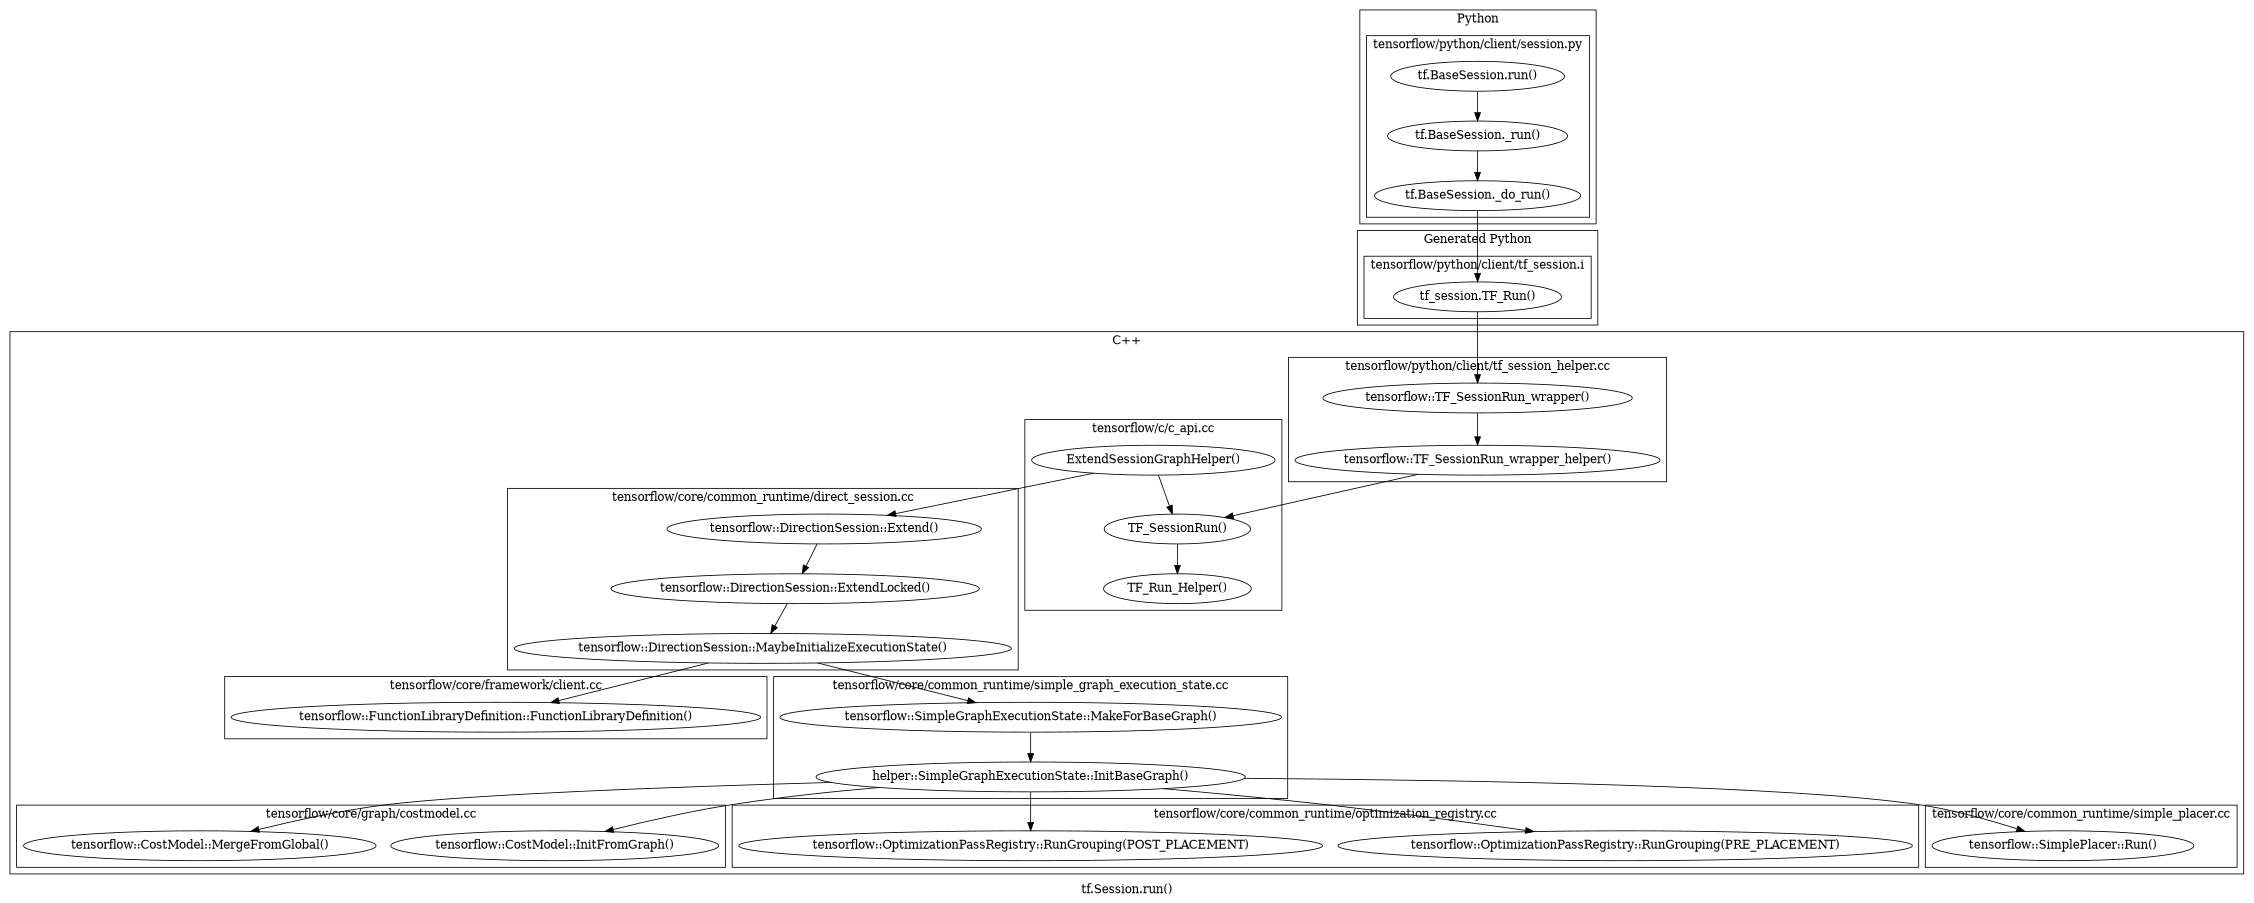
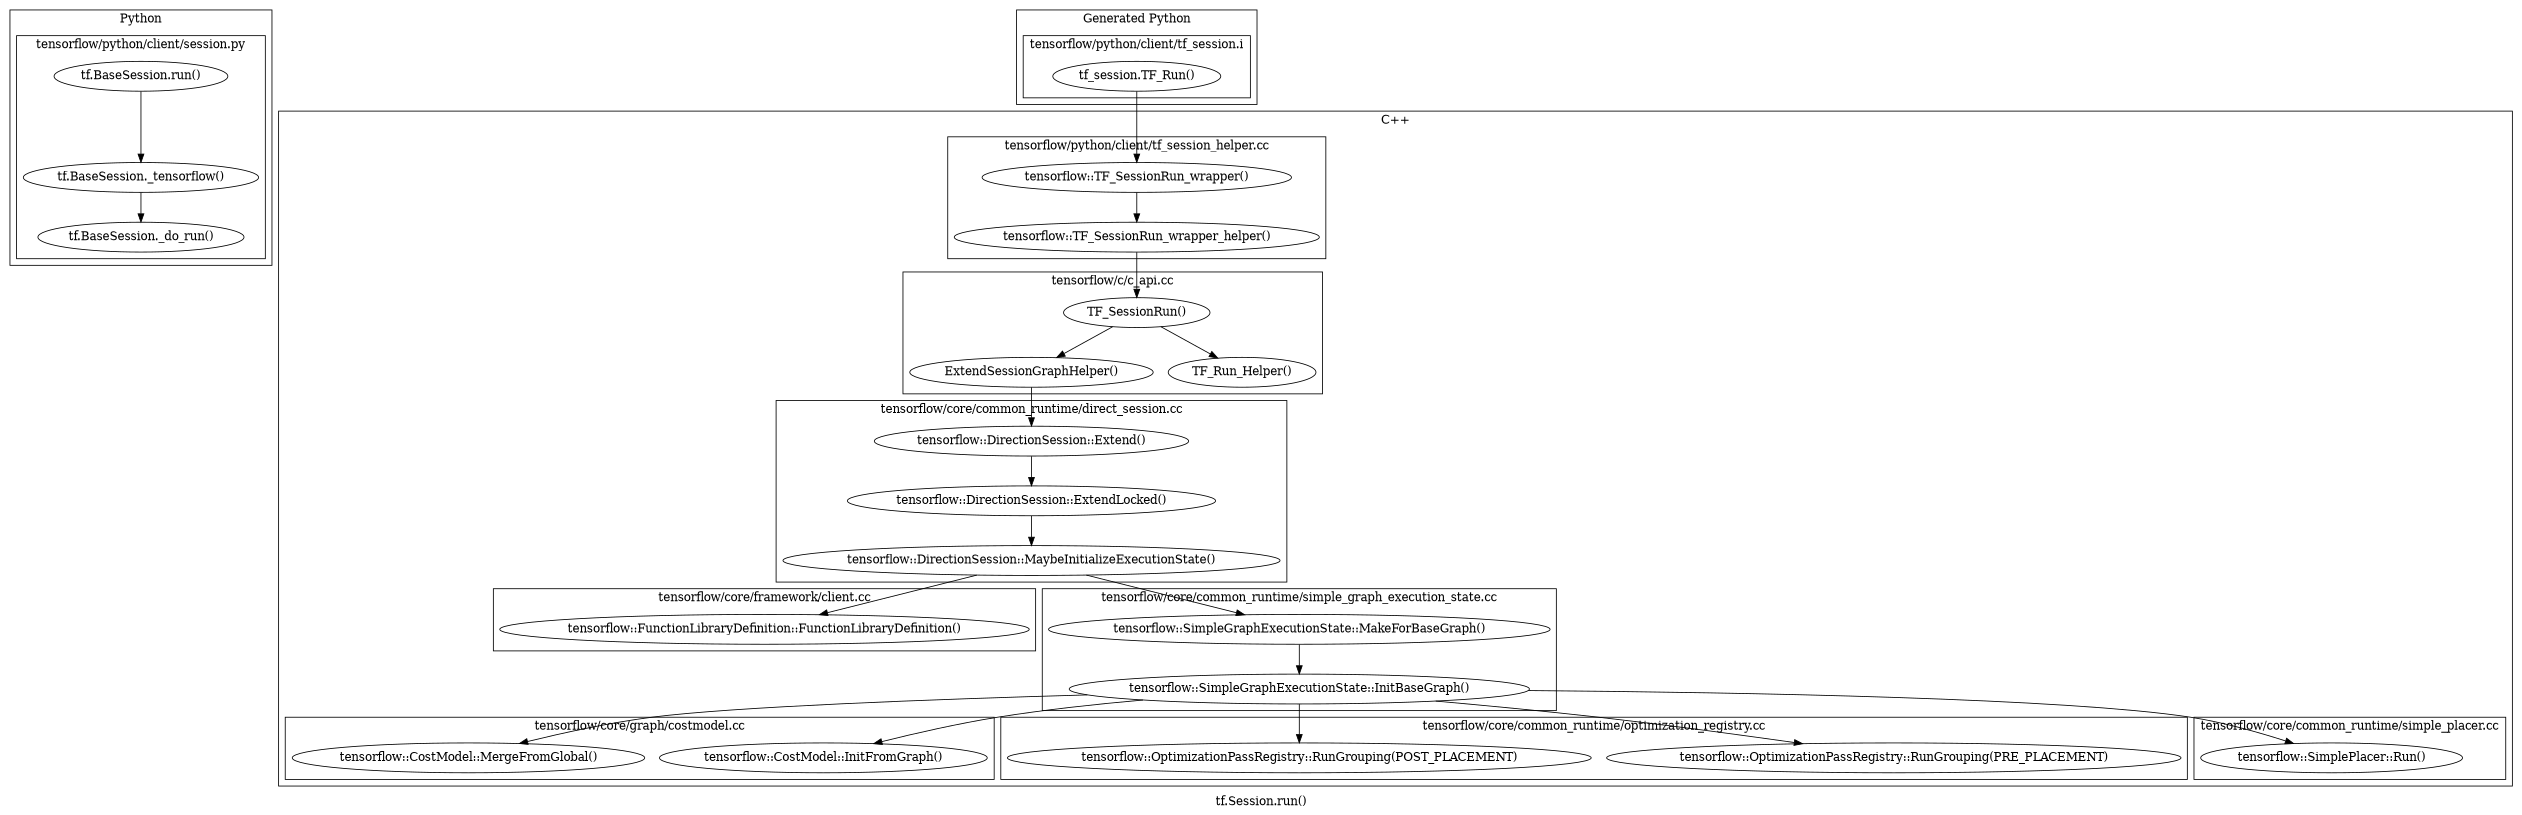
node "tf.BaseSession._run()": label "tf.BaseSession._run()" -> "tf.BaseSession._tensorflow()"
edge "tf.BaseSession._do_run()" -> "tf_session.TF_Run()": removed
edge "ExtendSessionGraphHelper()" -> "TF_SessionRun()": reversed
node "helper::SimpleGraphExecutionState::InitBaseGraph()": label "helper::SimpleGraphExecutionState::InitBaseGraph()" -> "tensorflow::SimpleGraphExecutionState::InitBaseGraph()"
